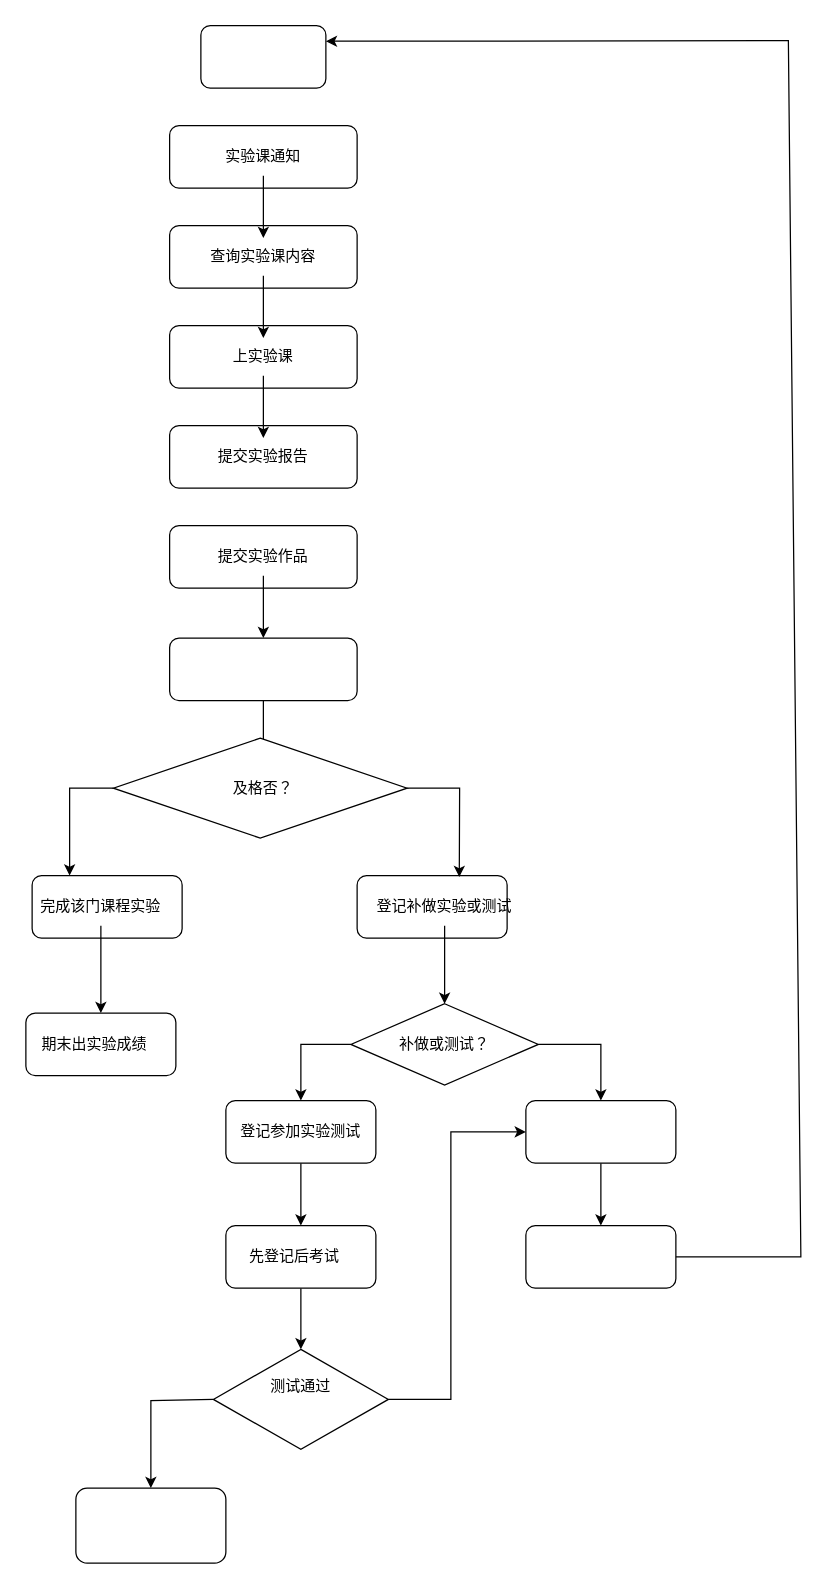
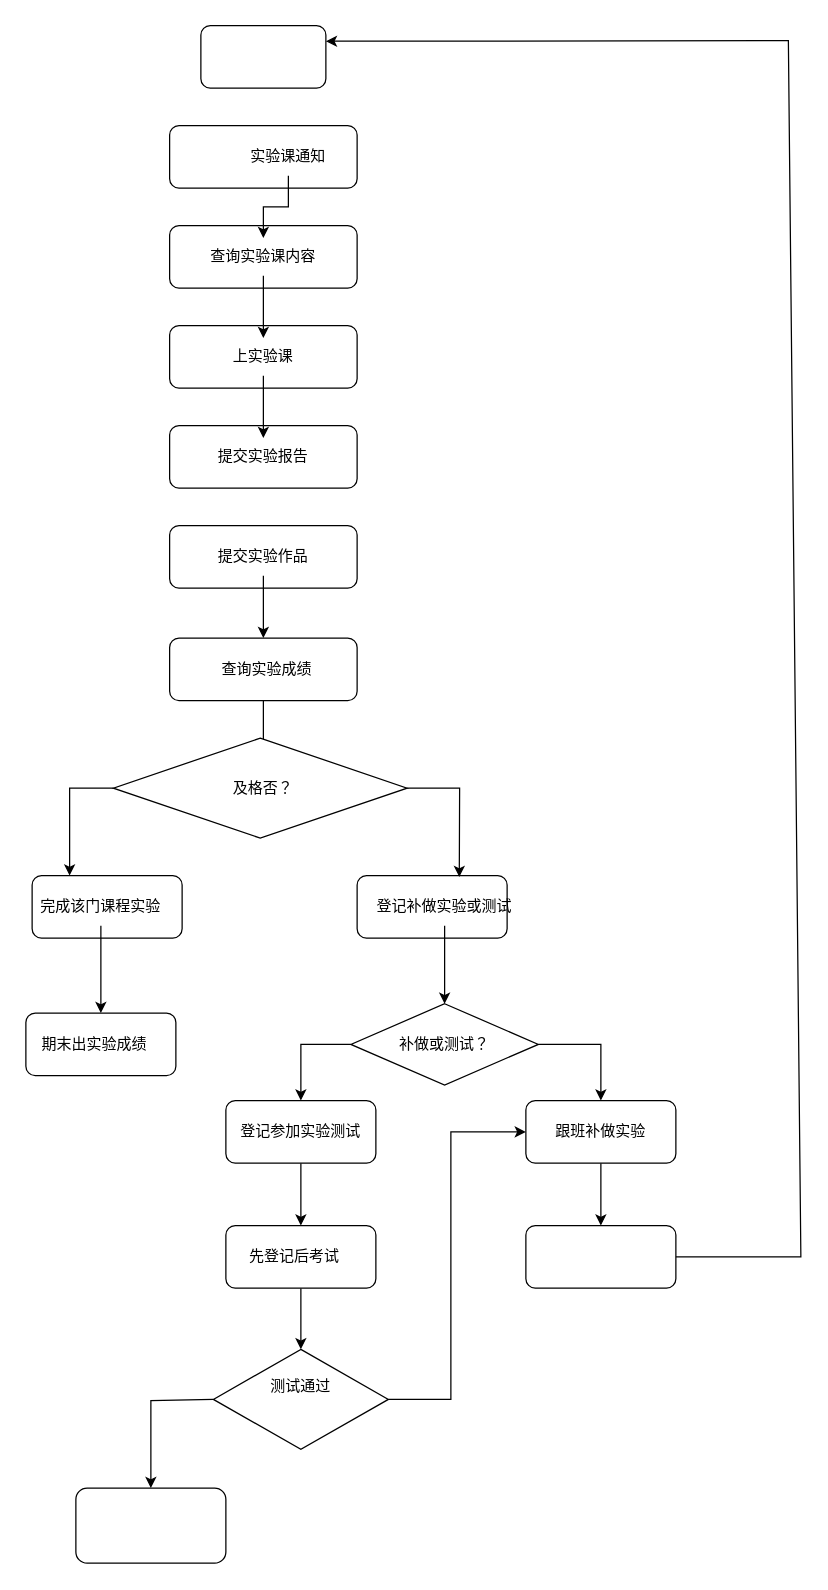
node "实验课通知": moved (263, 157) -> (288, 157)
node "查询实验成绩": added
node "跟班补做实验": added
